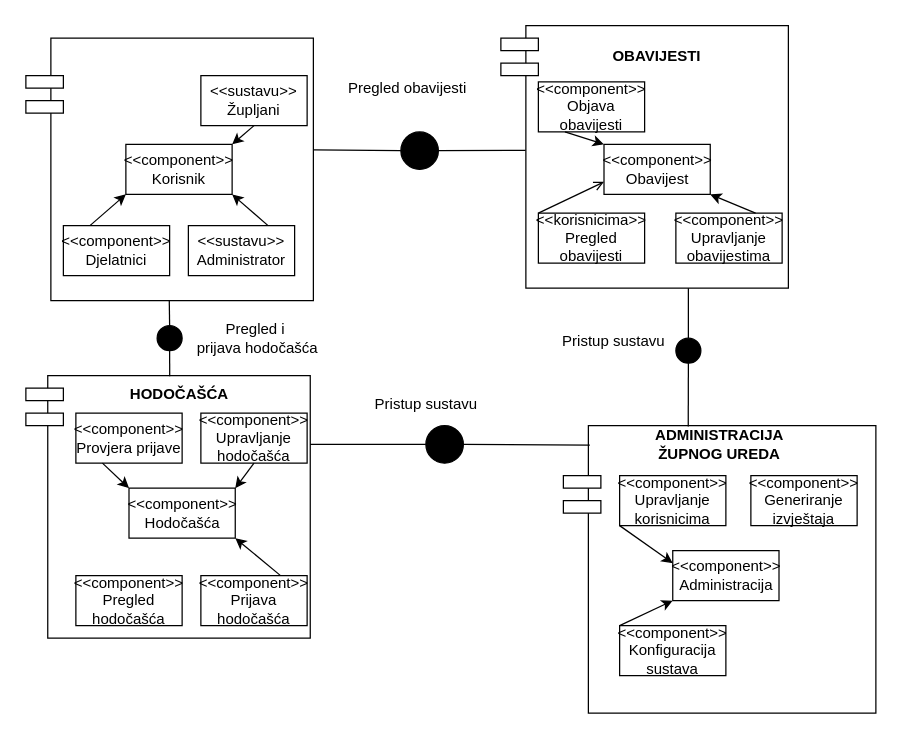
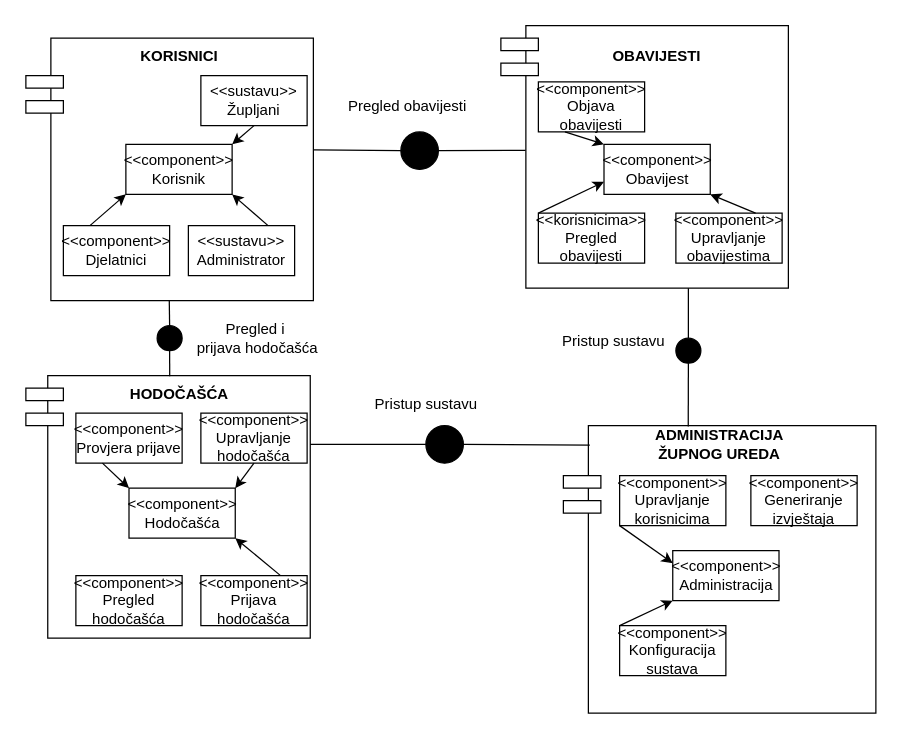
node "KORISNICI": added
node "Pregled obavijesti": moved (407, 88) -> (407, 107)
edge "<<korisnicima>> Pregled obavijesti" -> "<<component>> Obavijest": arrowhead open -> classic
